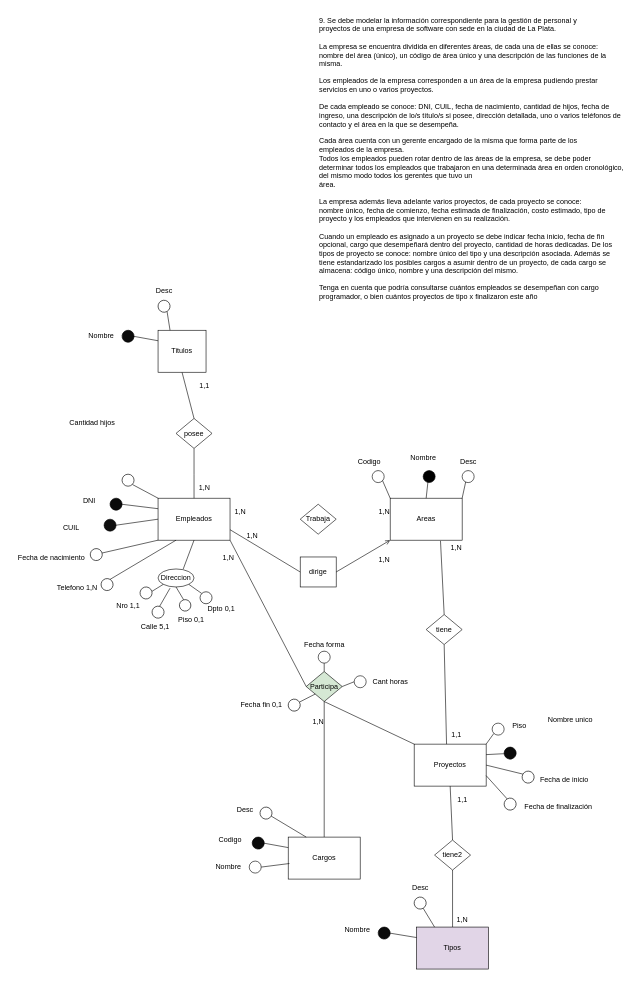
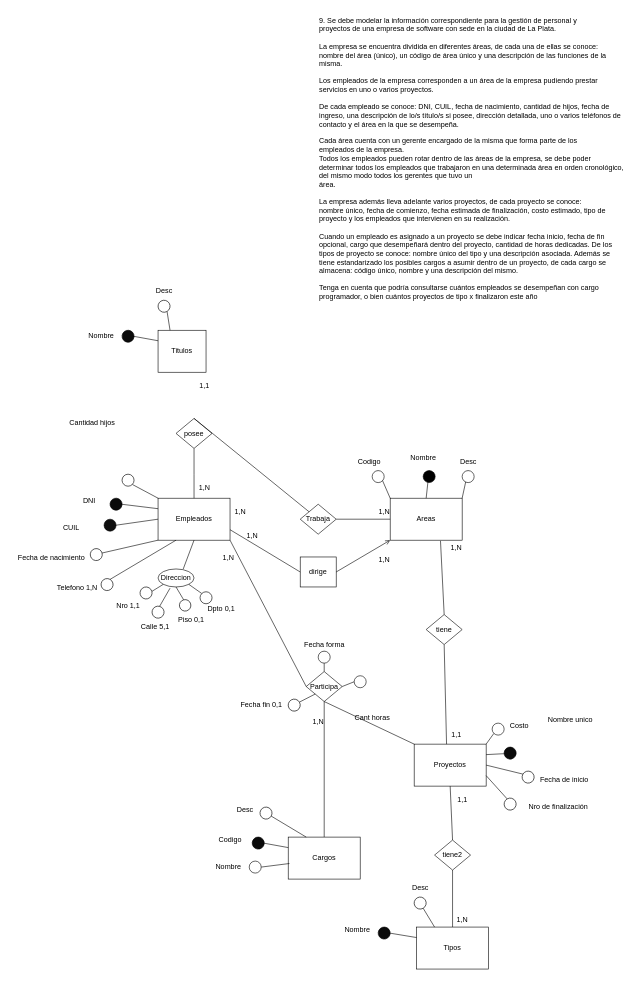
edge "Titulos" -- "posee": now "Trabaja" -- "posee"
edge "Trabaja" -- "Areas": added
node "Cant horas": moved (390, 682) -> (372, 718)
node "Participa": fillcolor #d5e8d4 -> #ffffff
node "Piso": label "Piso" -> "Costo"
node "Fecha de finalización": label "Fecha de finalización" -> "Nro de finalización"
node "Tipos": fillcolor #e1d5e7 -> #ffffff
